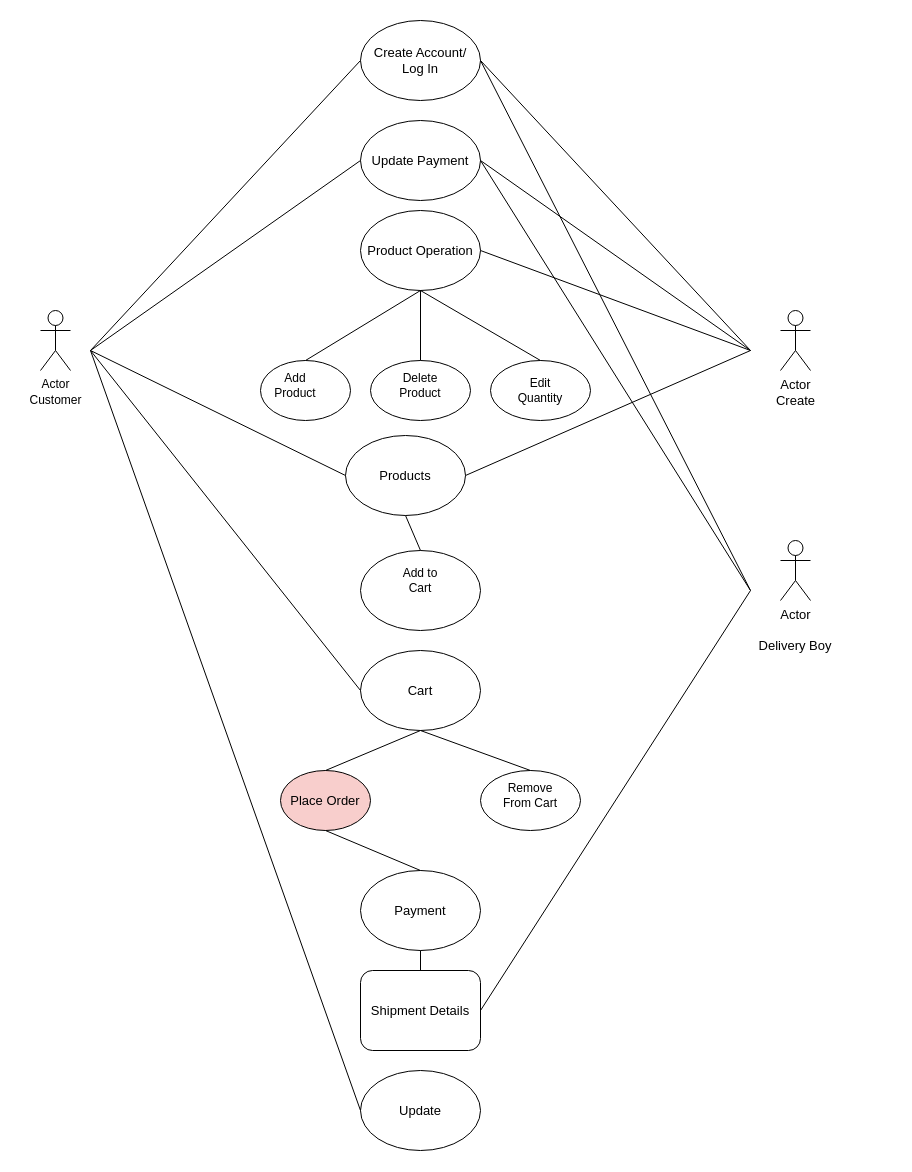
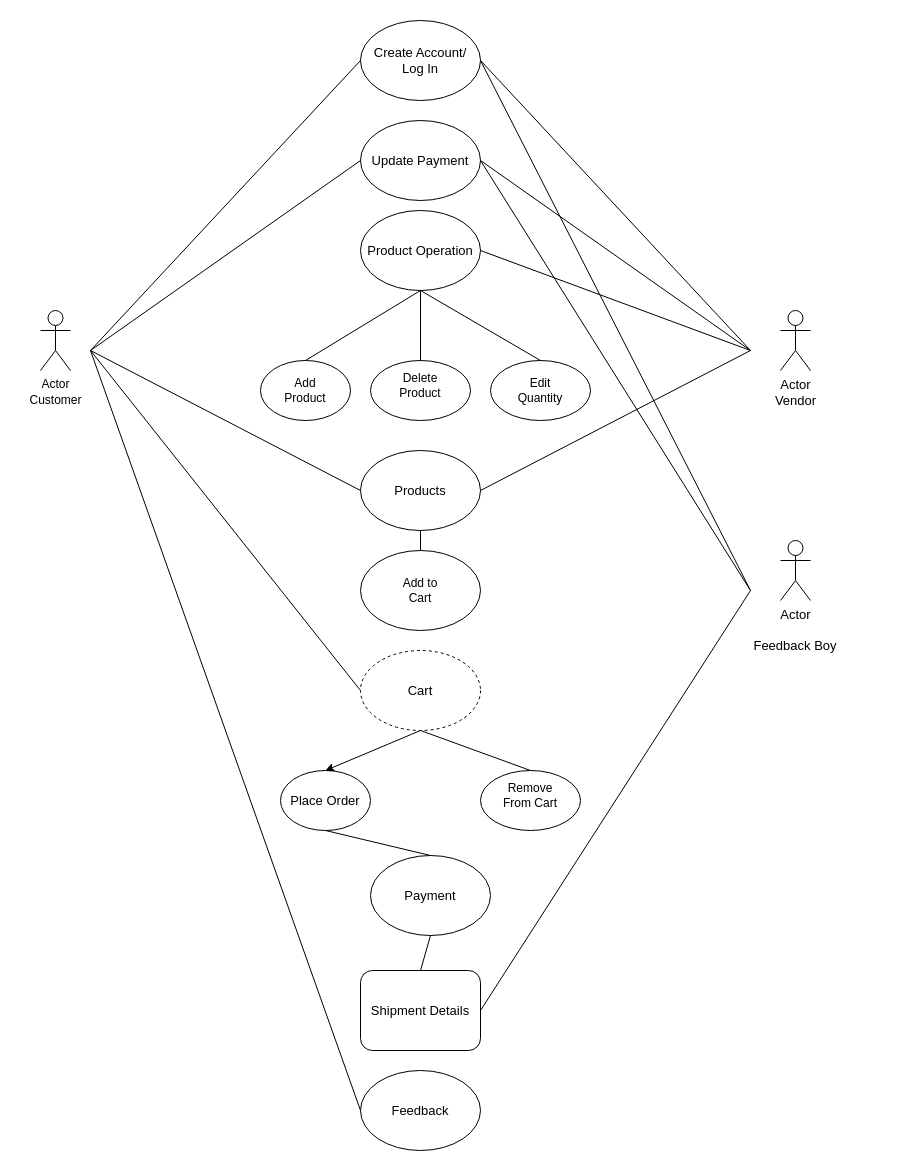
node "Add Product": moved (296, 386) -> (306, 391)
node "Create": label "Create" -> "Vendor"
node "Products": moved (406, 476) -> (421, 491)
node "Add to Cart": moved (421, 581) -> (421, 591)
node "Delivery Boy": label "Delivery Boy" -> "Feedback Boy"
node "Cart": style solid -> dashed
edge "Cart" -- "Place Order": arrowhead none -> classic
node "Place Order": fillcolor #f8cecc -> #ffffff
node "Payment": moved (421, 911) -> (431, 896)
node "Update": label "Update" -> "Feedback"
